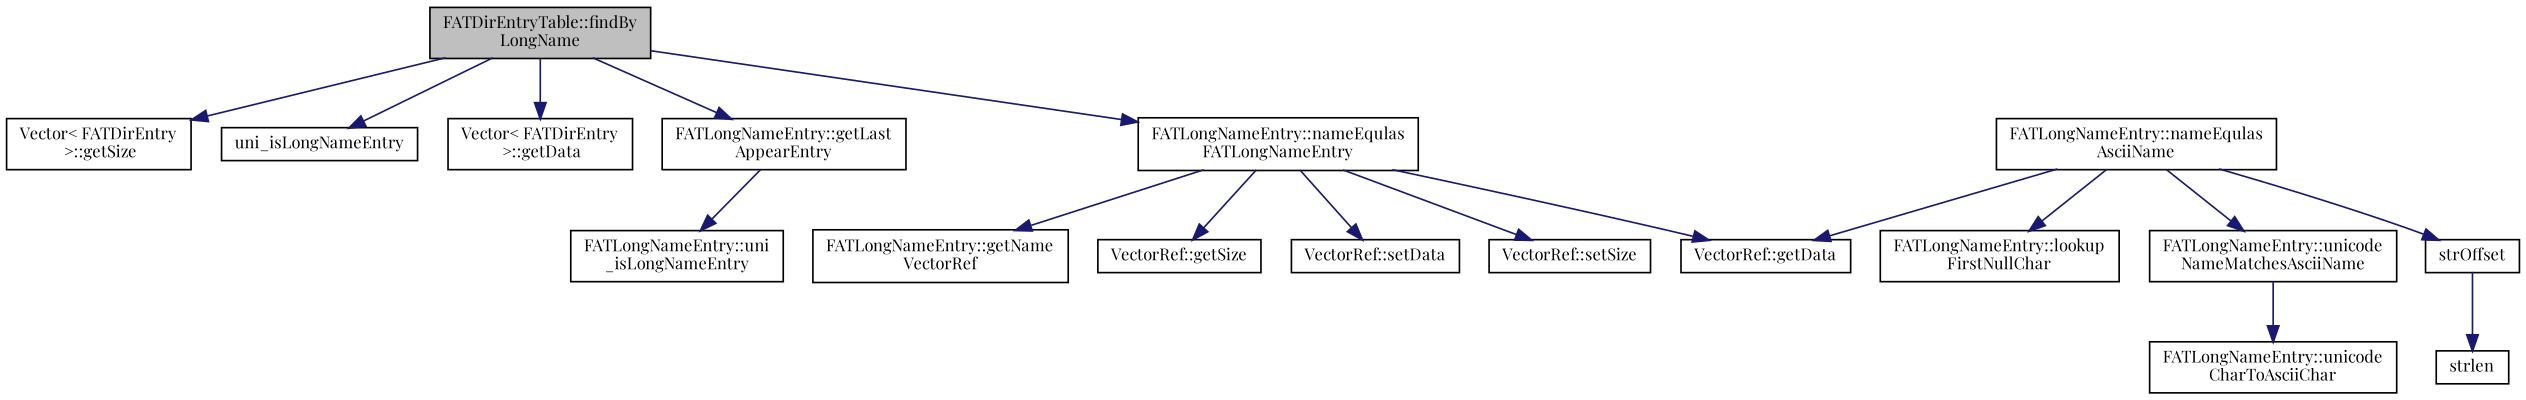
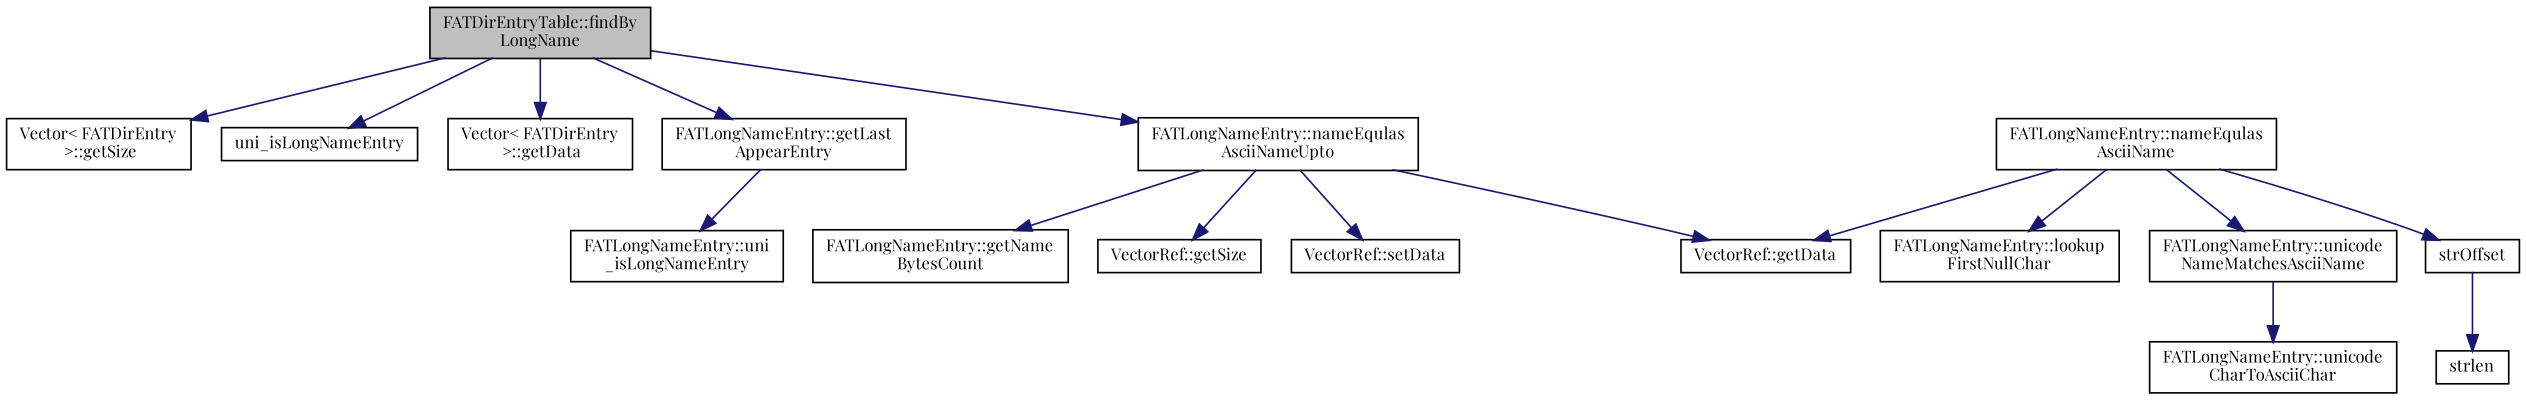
node "FATLongNameEntry::nameEqulas FATLongNameEntry": label "FATLongNameEntry::nameEqulas FATLongNameEntry" -> "FATLongNameEntry::nameEqulas AsciiNameUpto"
node "FATLongNameEntry::getName VectorRef": label "FATLongNameEntry::getName VectorRef" -> "FATLongNameEntry::getName BytesCount"
node "VectorRef::setSize": removed
